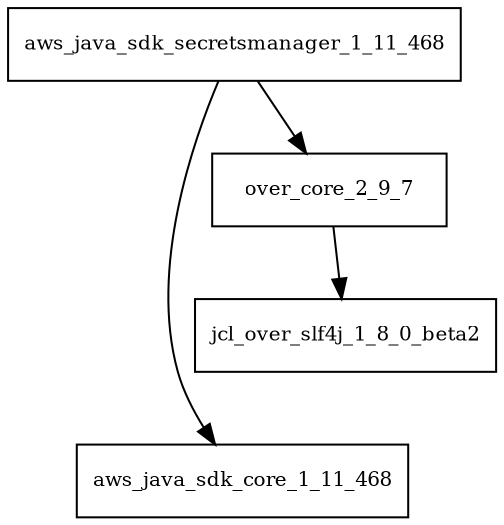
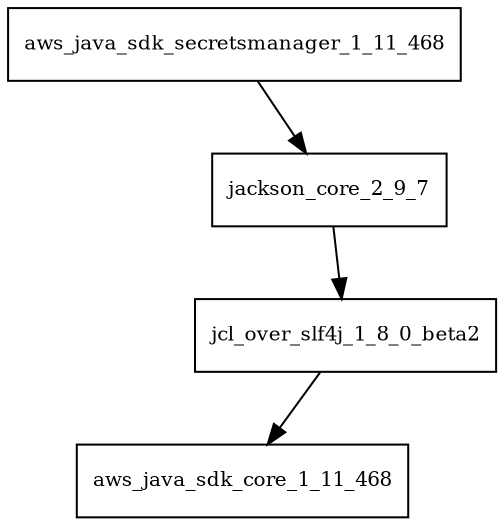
node "over_core_2_9_7": label "over_core_2_9_7" -> "jackson_core_2_9_7"
edge "aws_java_sdk_secretsmanager_1_11_468" -> "aws_java_sdk_core_1_11_468": now "jcl_over_slf4j_1_8_0_beta2" -> "aws_java_sdk_core_1_11_468"
